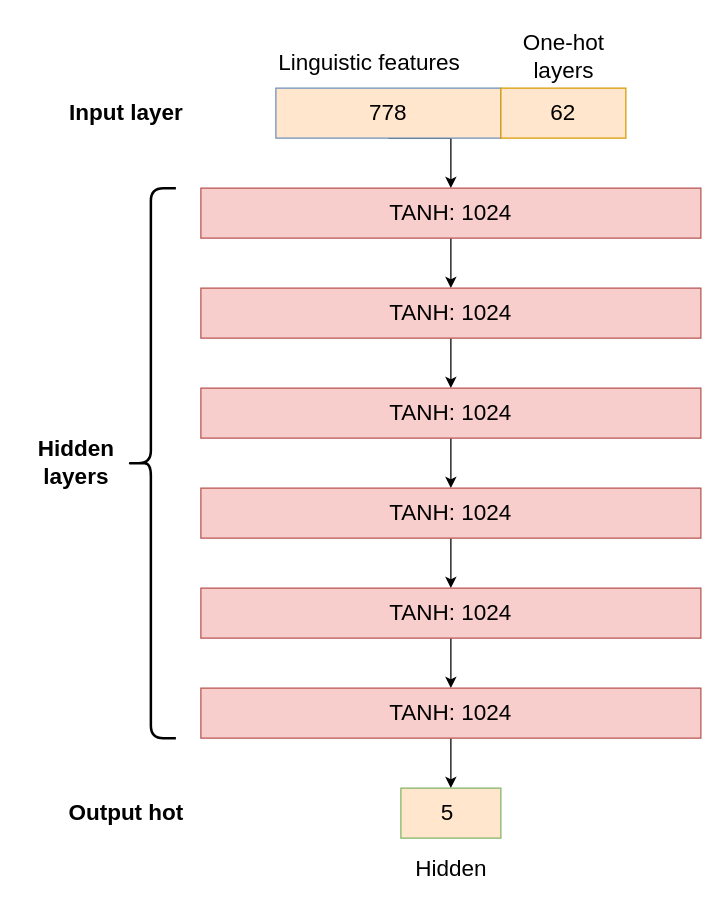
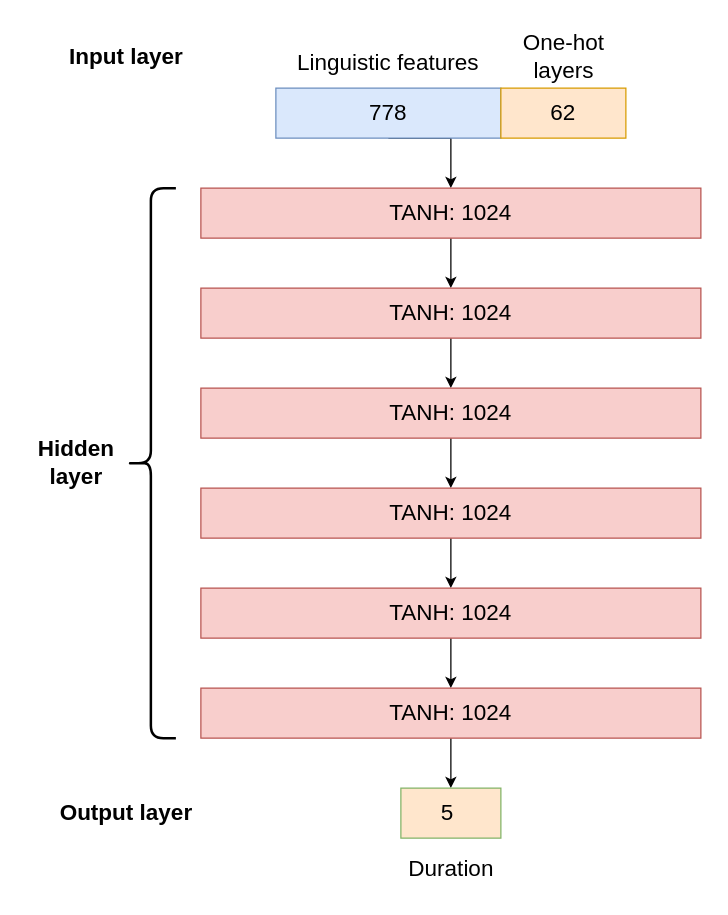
node "Linguistic features": moved (369, 63) -> (388, 63)
node "Input layer": moved (126, 113) -> (126, 57)
node "778": fillcolor #ffe6cc -> #dae8fc
node "Hidden layers": label "Hidden layers" -> "Hidden layer"
node "Output hot": label "Output hot" -> "Output layer"
node "Hidden": label "Hidden" -> "Duration"
